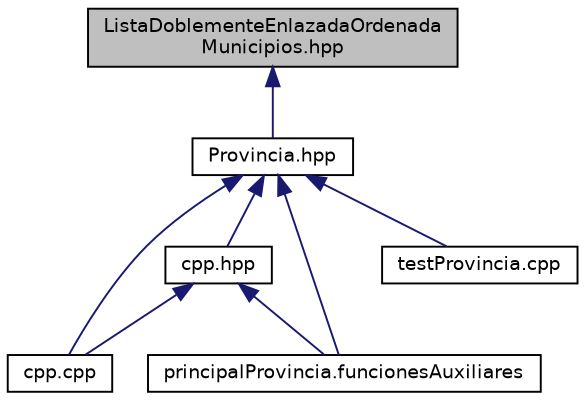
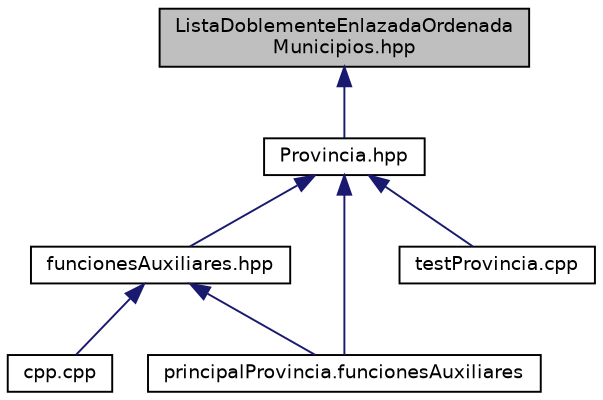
edge "cpp.cpp" -> "Provincia.hpp": removed
node "cpp.hpp": label "cpp.hpp" -> "funcionesAuxiliares.hpp"
